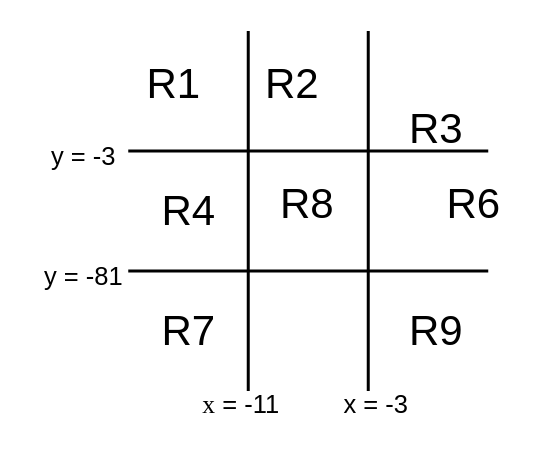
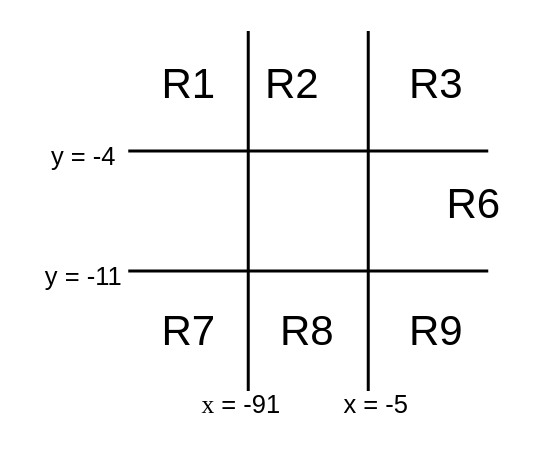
node "R1": moved (173, 83) -> (188, 83)
node "R3": moved (436, 128) -> (436, 83)
node "y = -3": label "y = -3" -> "y = -4"
node "R8": moved (307, 203) -> (307, 331)
node "R4": removed
node "y = -81": label "y = -81" -> "y = -11"
node "x = -11": label "x = -11" -> "x = -91"
node "x = -3": label "x = -3" -> "x = -5"
